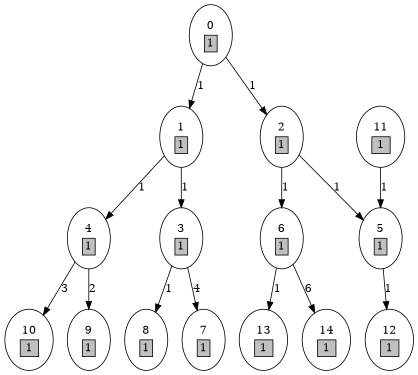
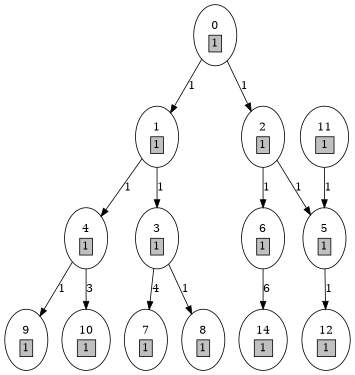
edge "4" -> "9": label "2" -> "1"
node "13": removed
